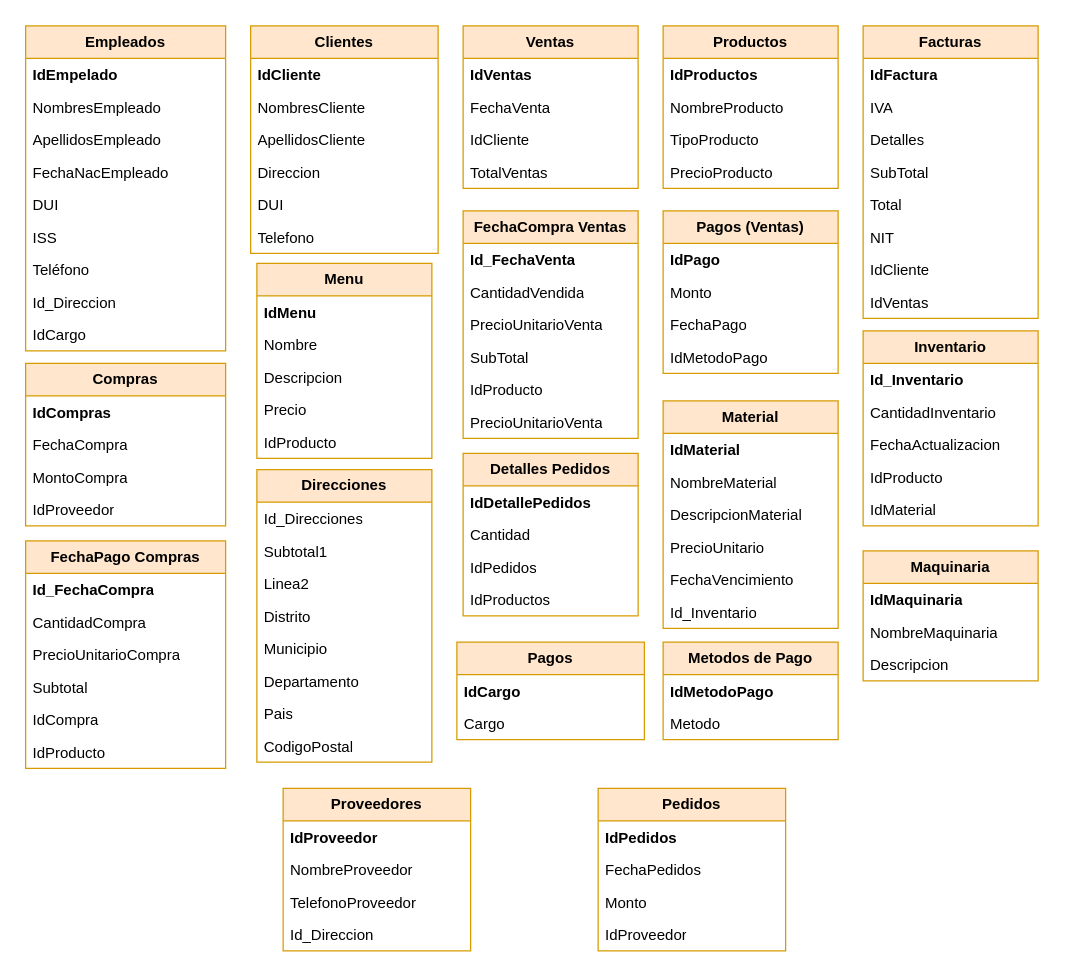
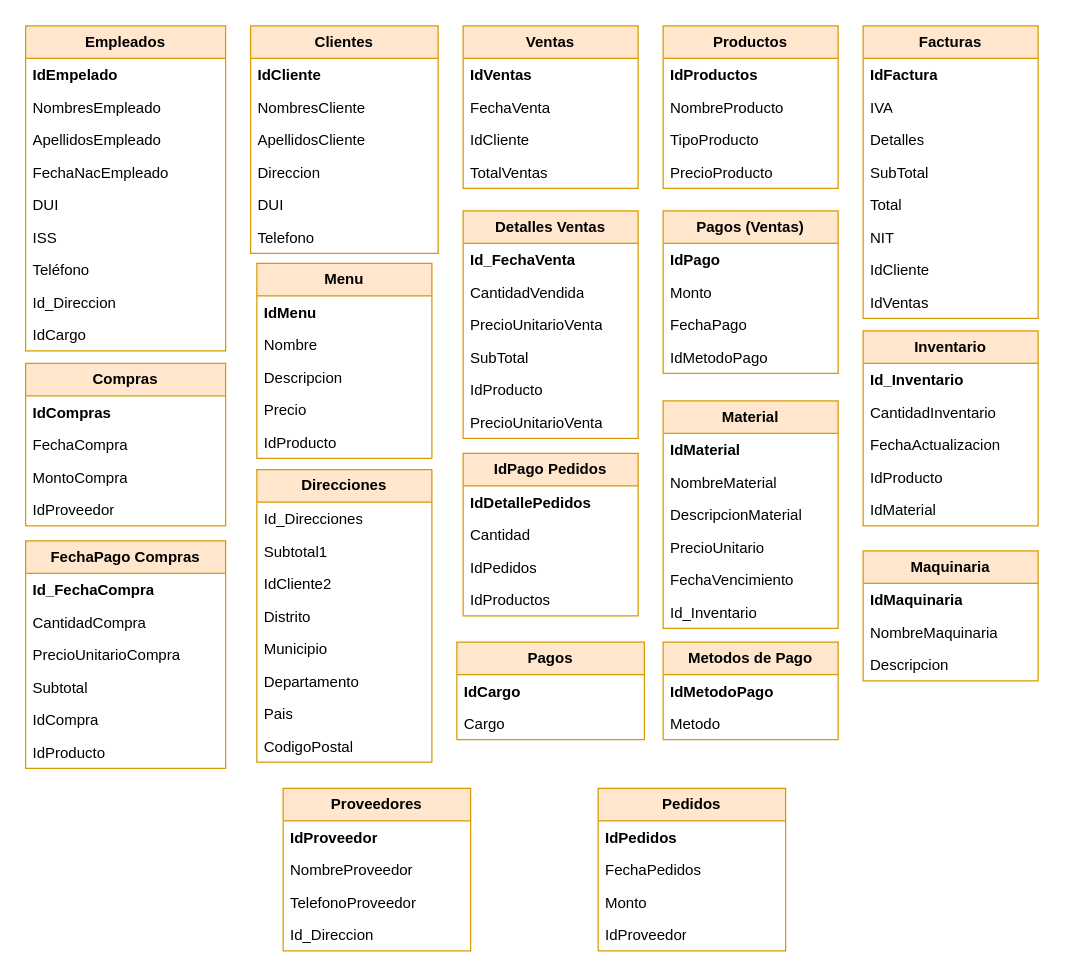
node "FechaCompra Ventas": label "FechaCompra Ventas" -> "Detalles Ventas"
node "Detalles Pedidos": label "Detalles Pedidos" -> "IdPago Pedidos"
node "Linea2": label "Linea2" -> "IdCliente2"
